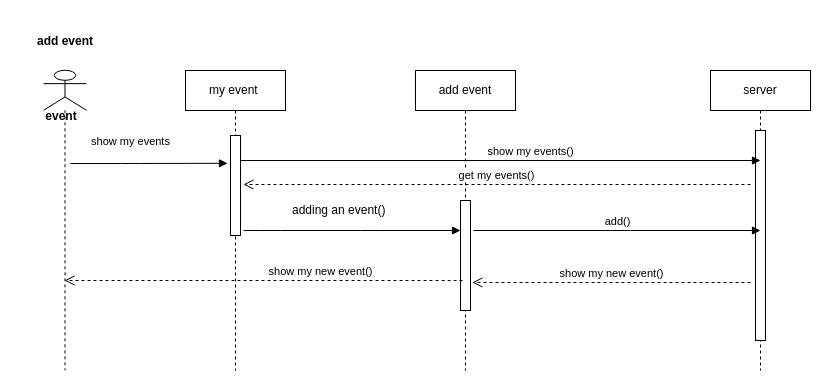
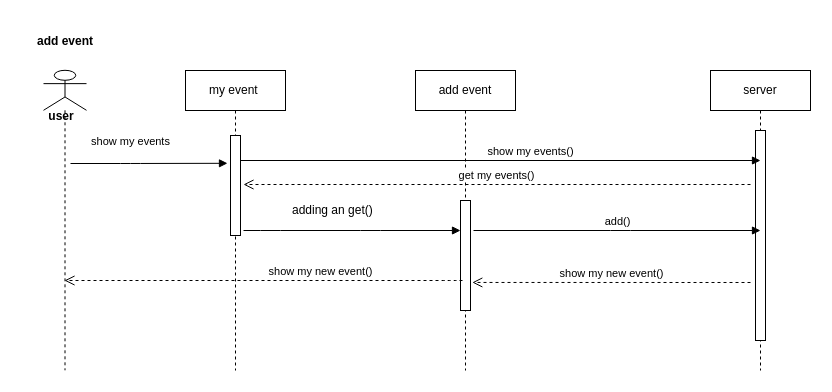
node "event": label "event" -> "user"
node "adding an event()": label "adding an event()" -> "adding an get()"
